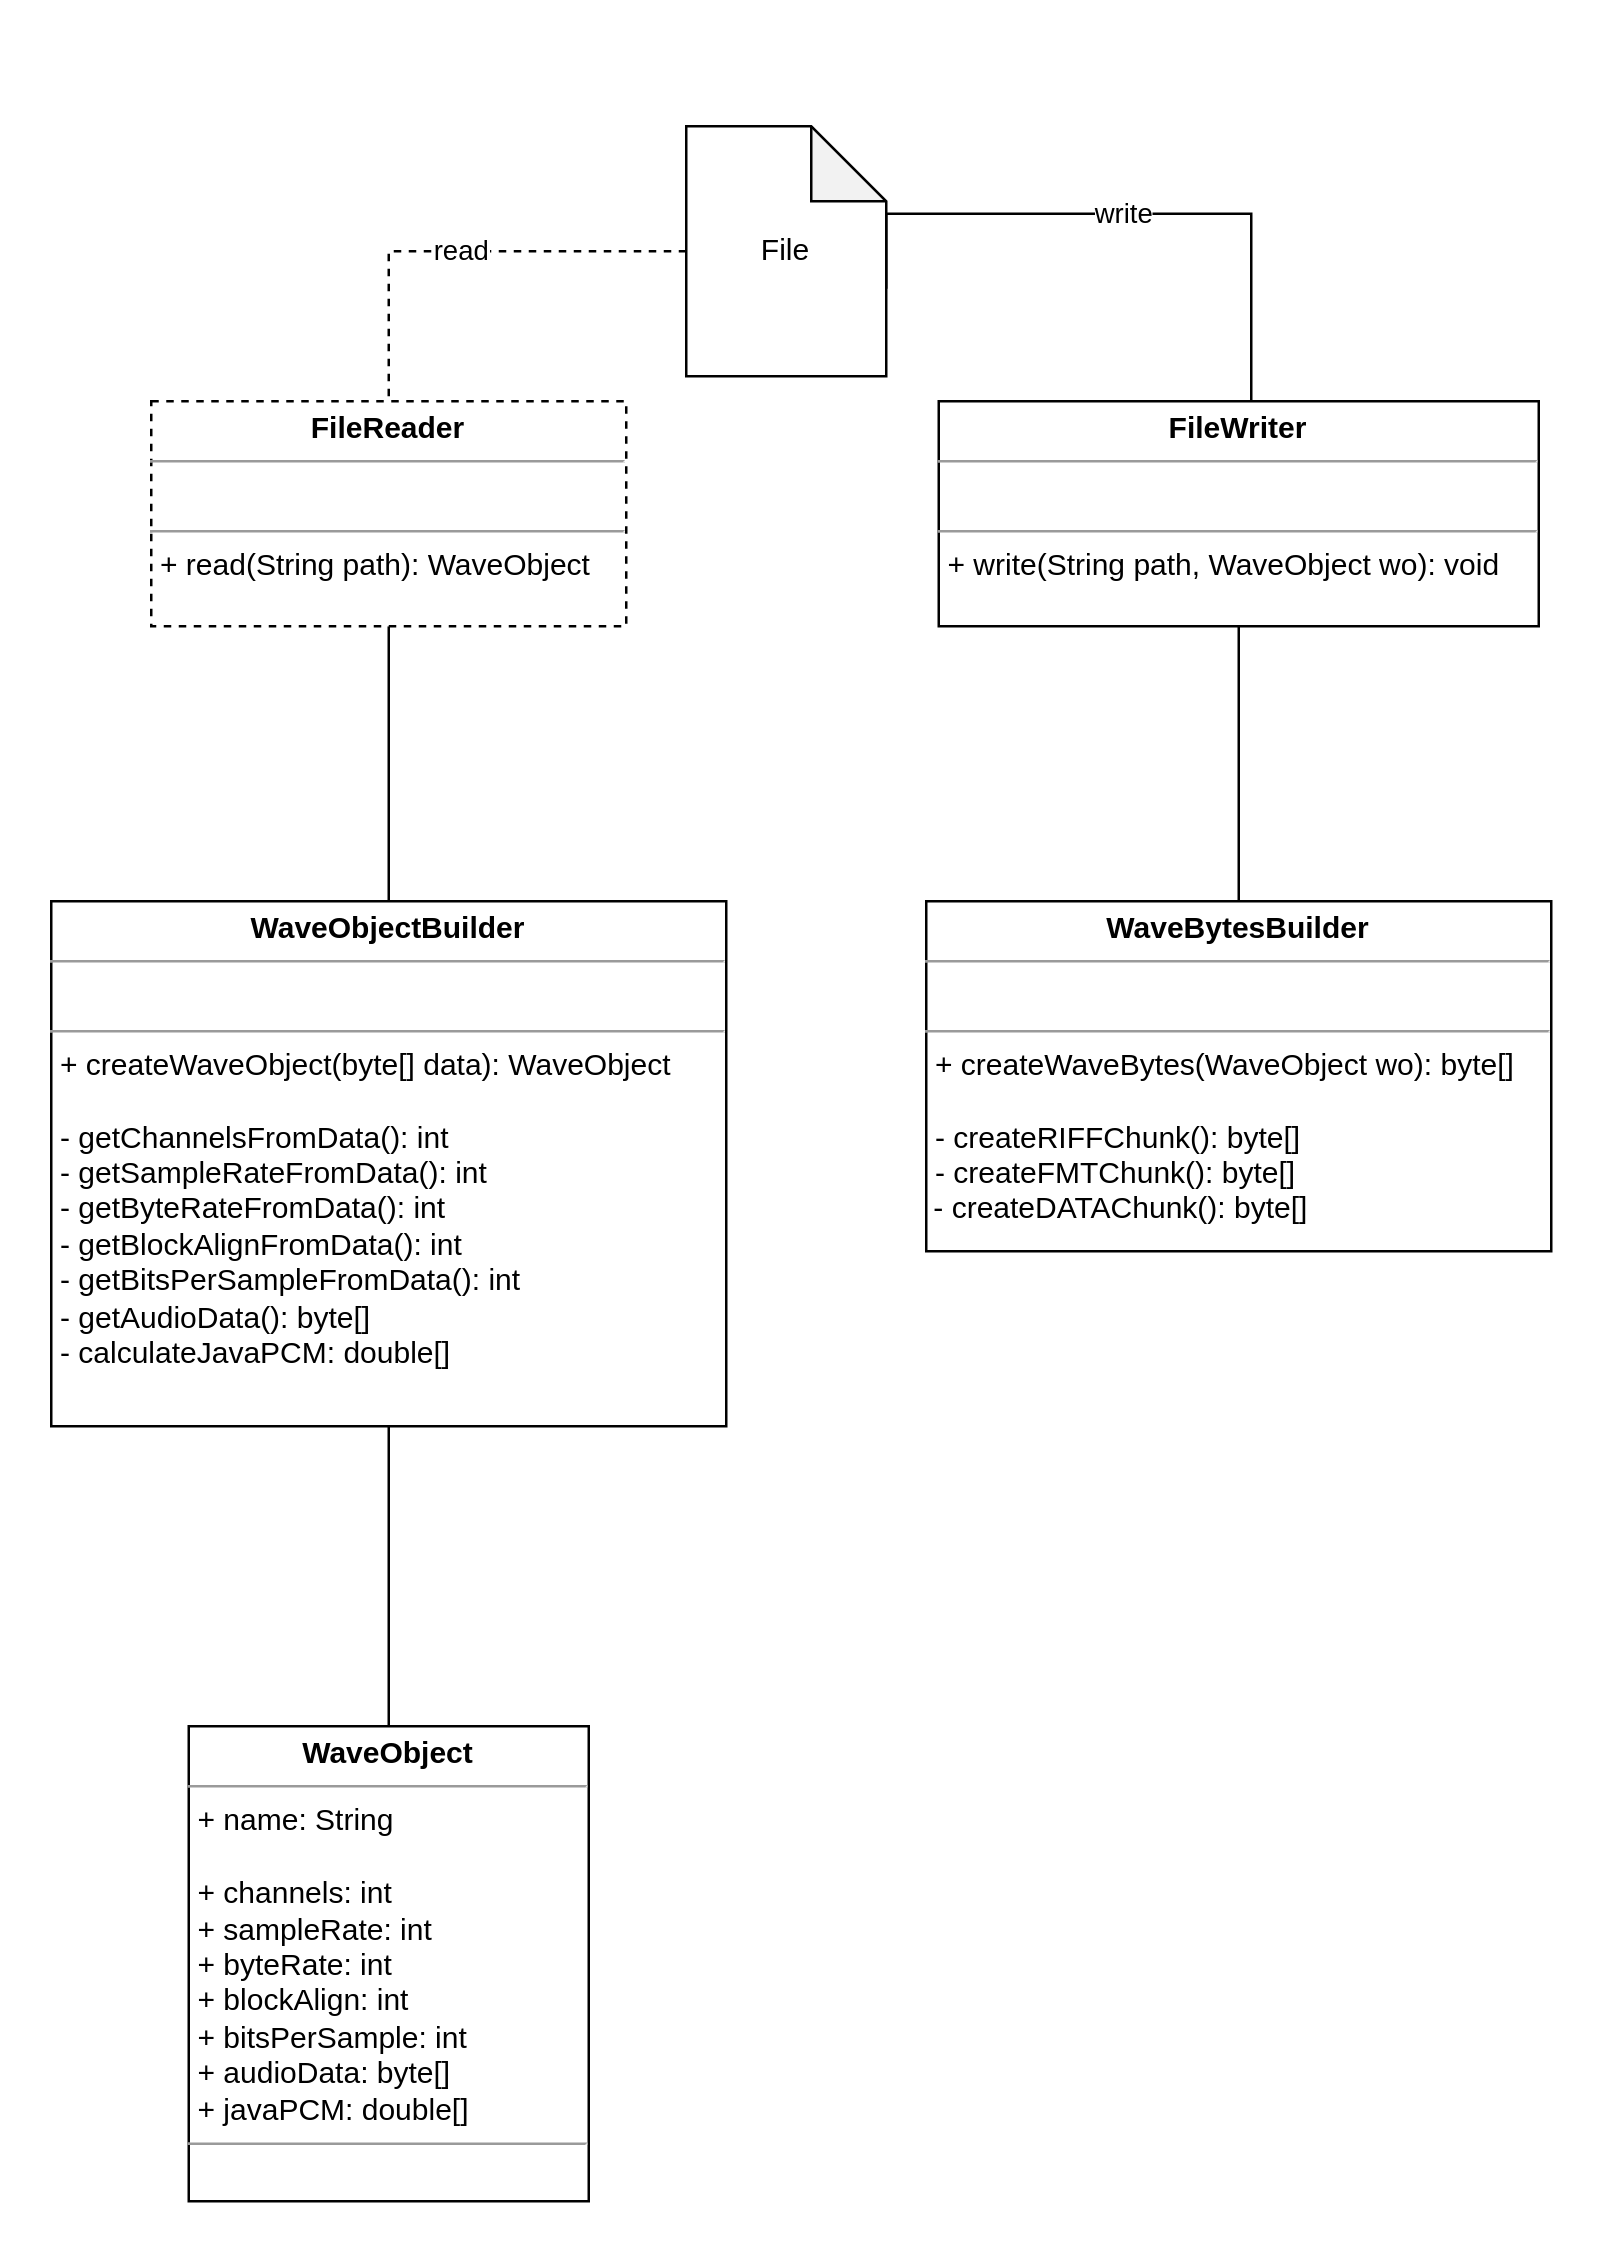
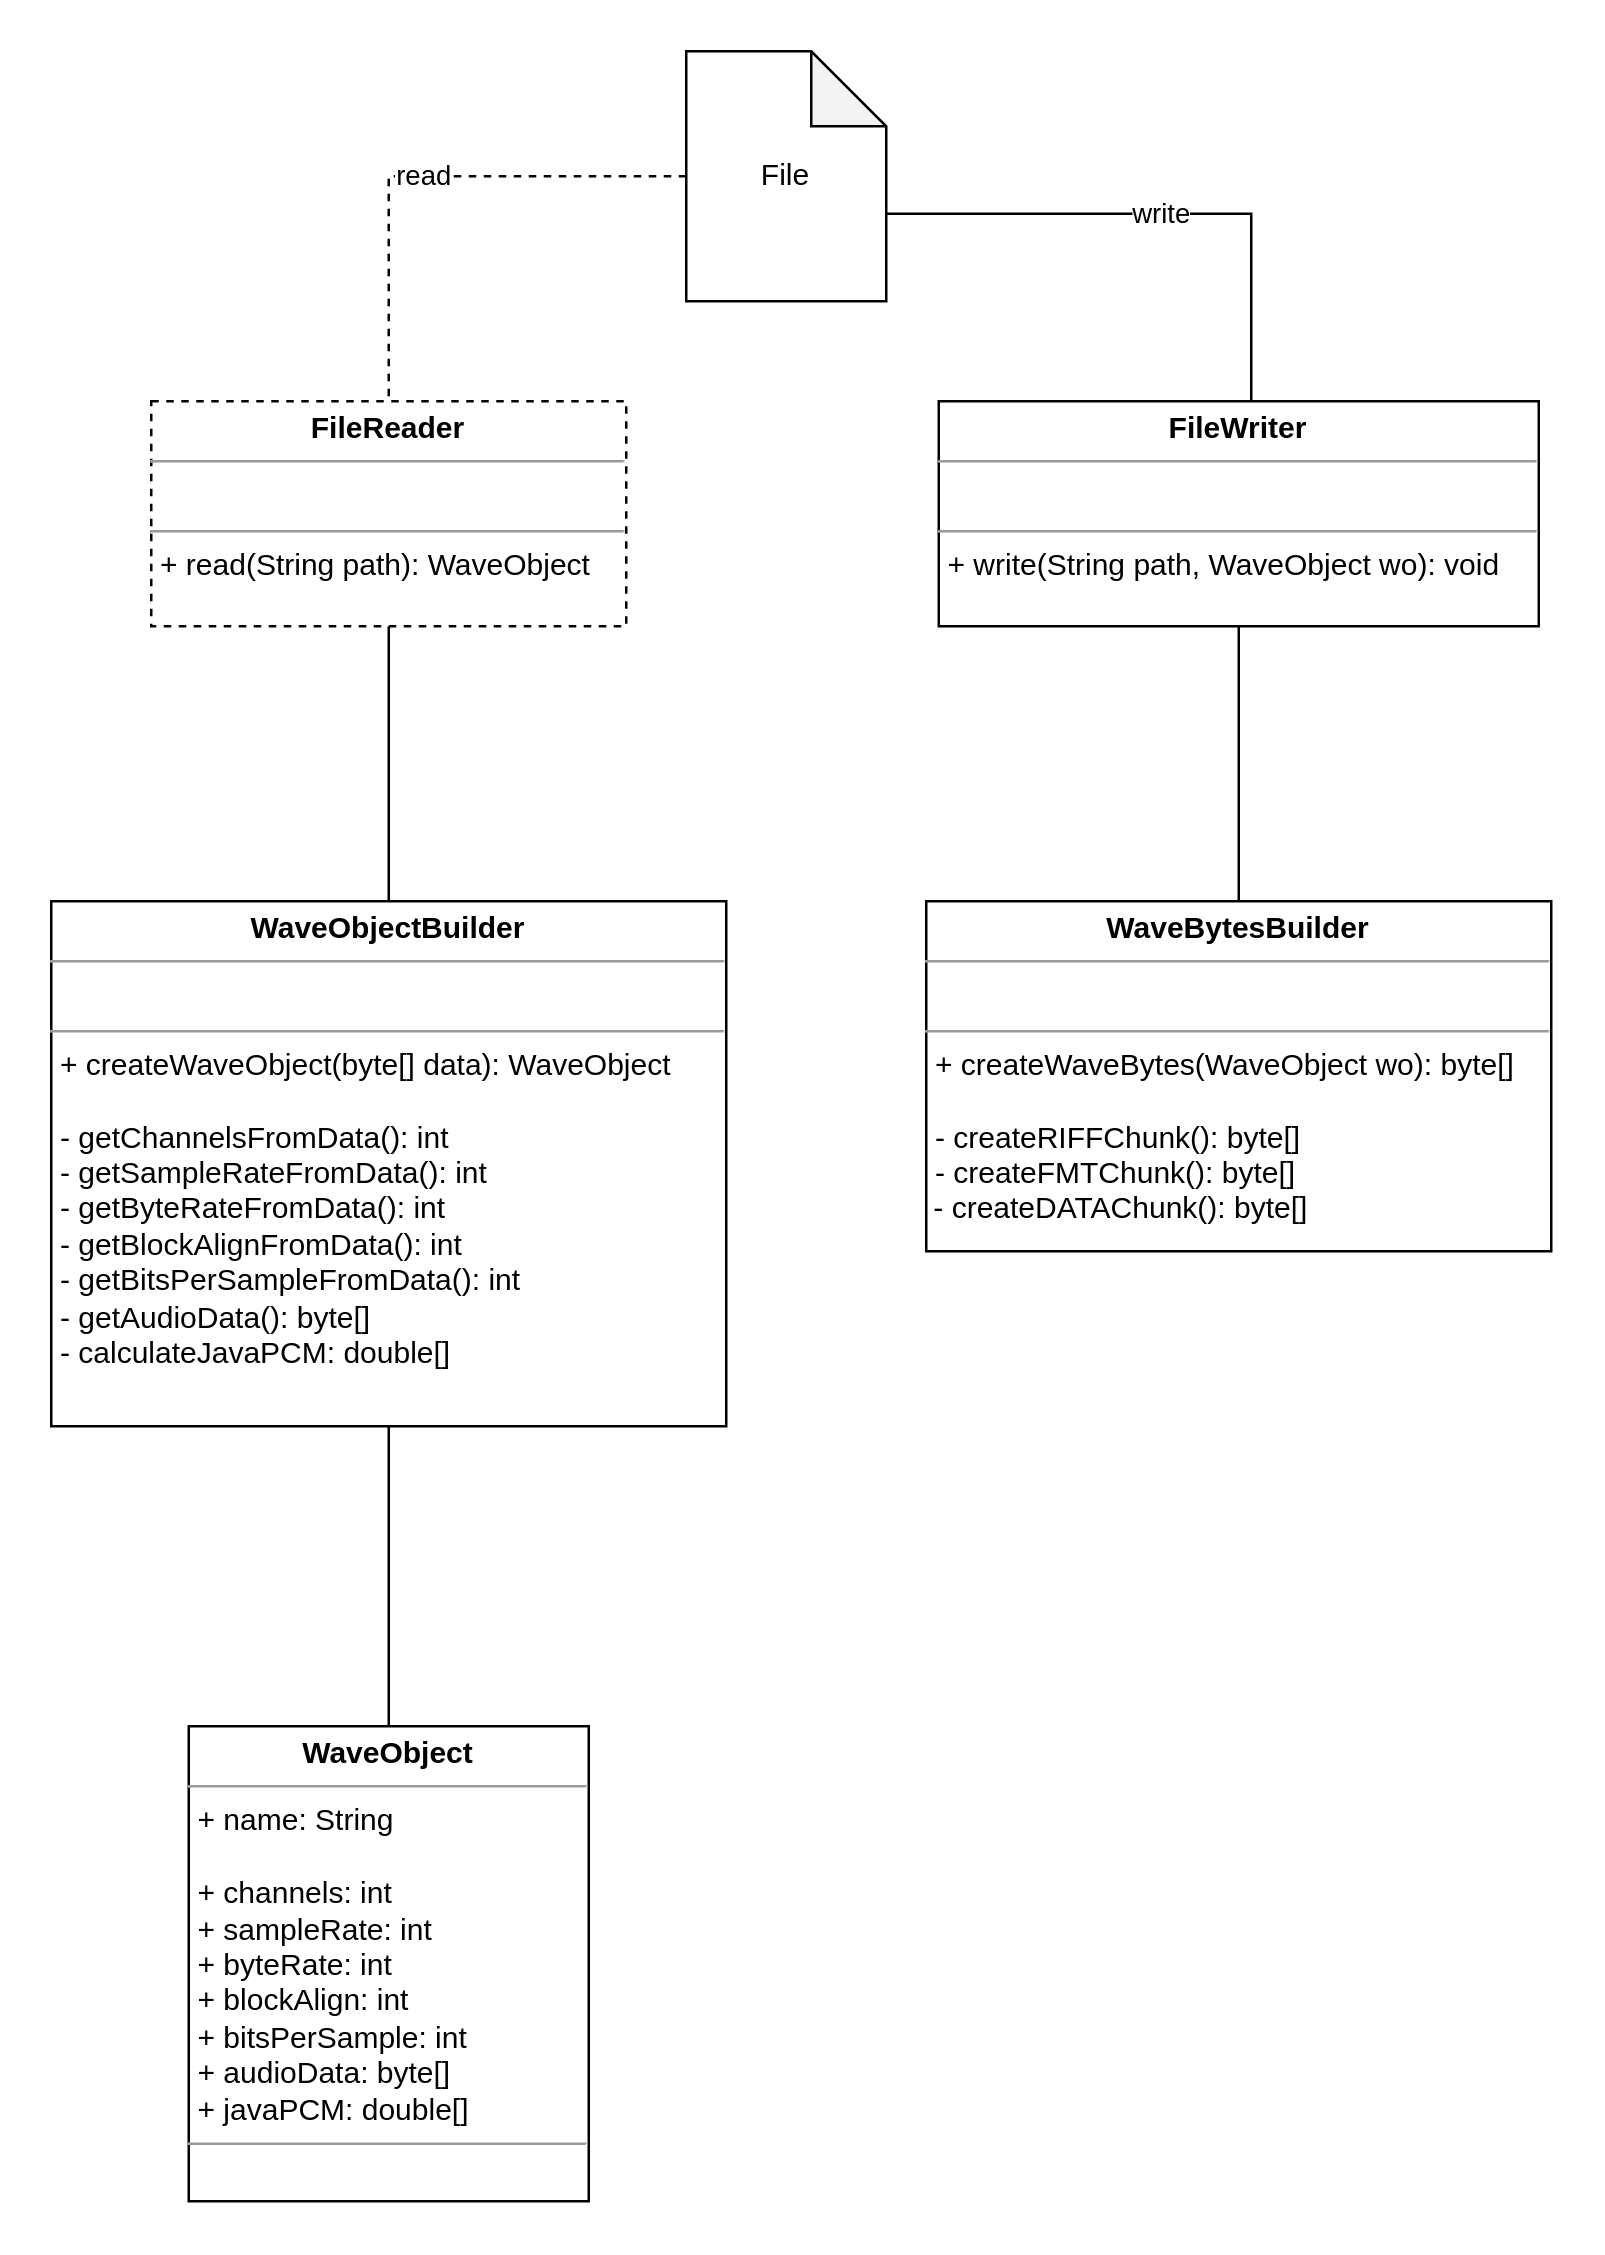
node "File": moved (786, 251) -> (786, 176)
